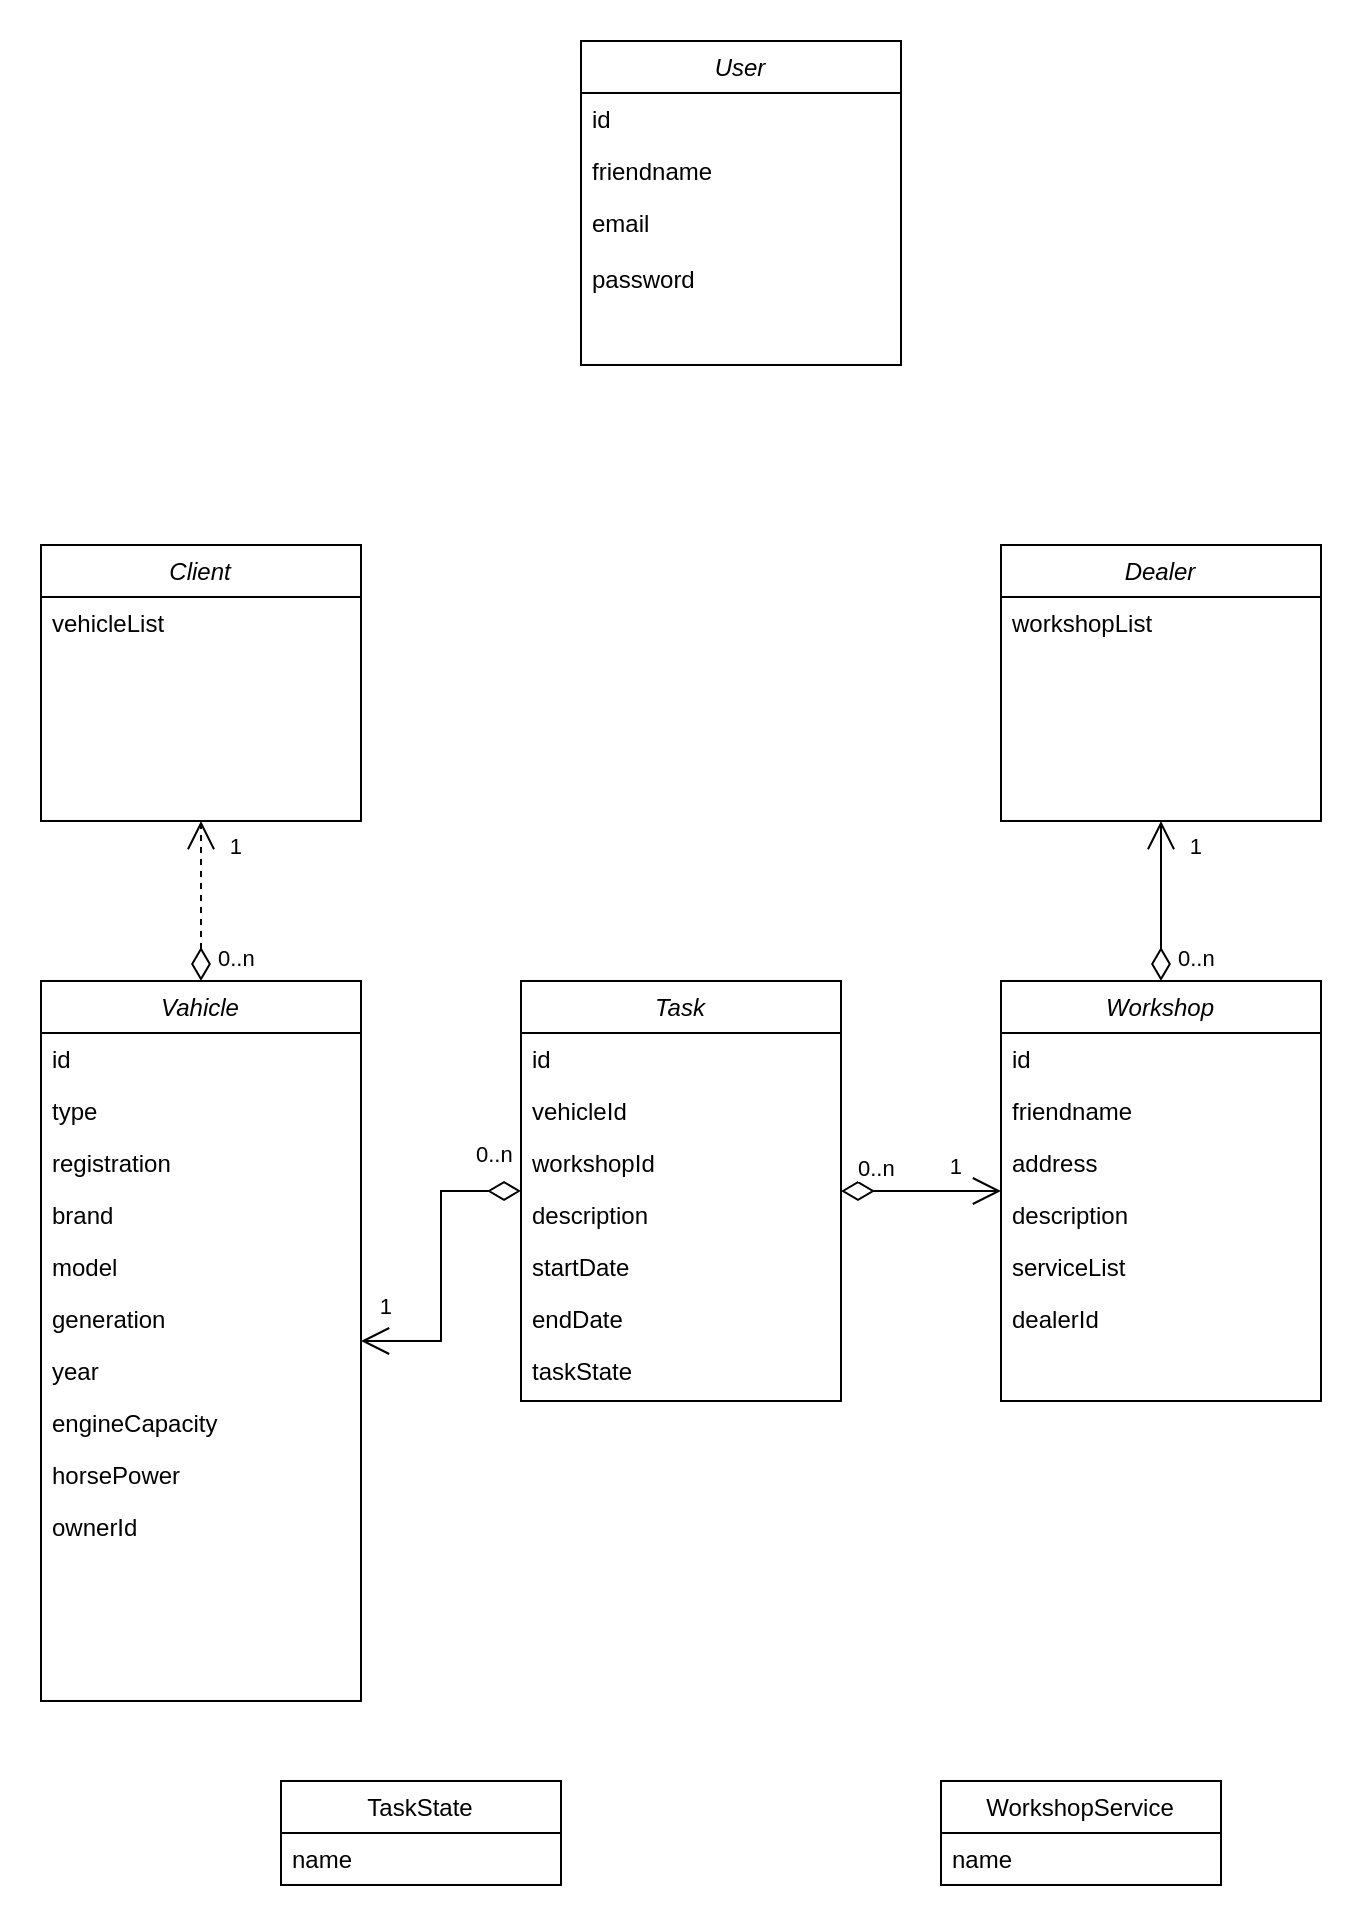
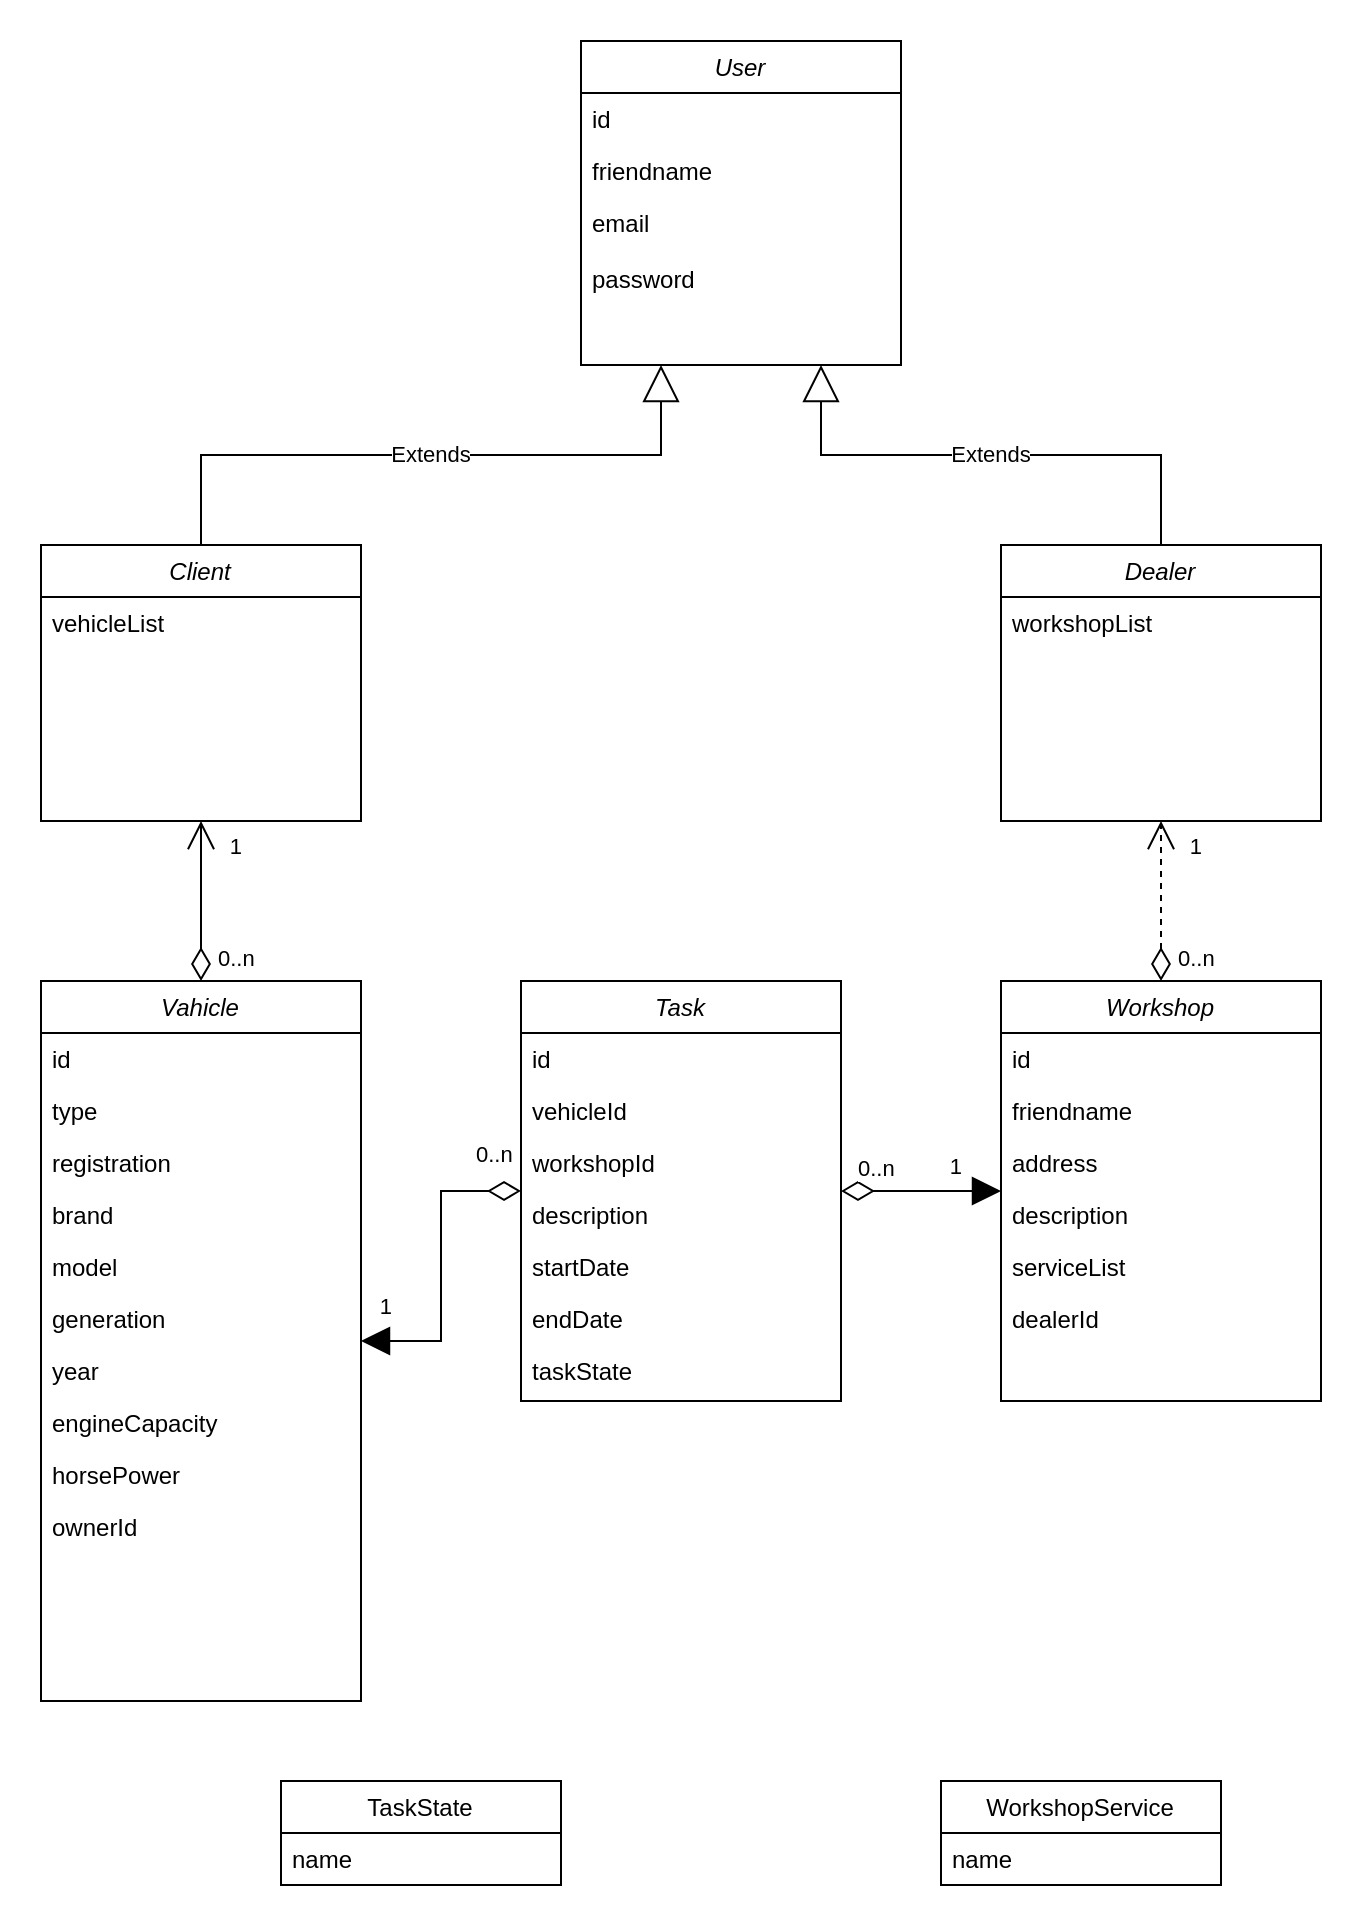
edge "Client" -> "User": added, label "Extends"
edge "Dealer" -> "User": added, label "Extends"
edge "Client" -- "Vahicle": style dashed -> solid
edge "Dealer" -- "Workshop": style solid -> dashed
edge "Task" -- "Workshop": arrowhead open -> block
edge "Task" -- "Vahicle": arrowhead open -> block
